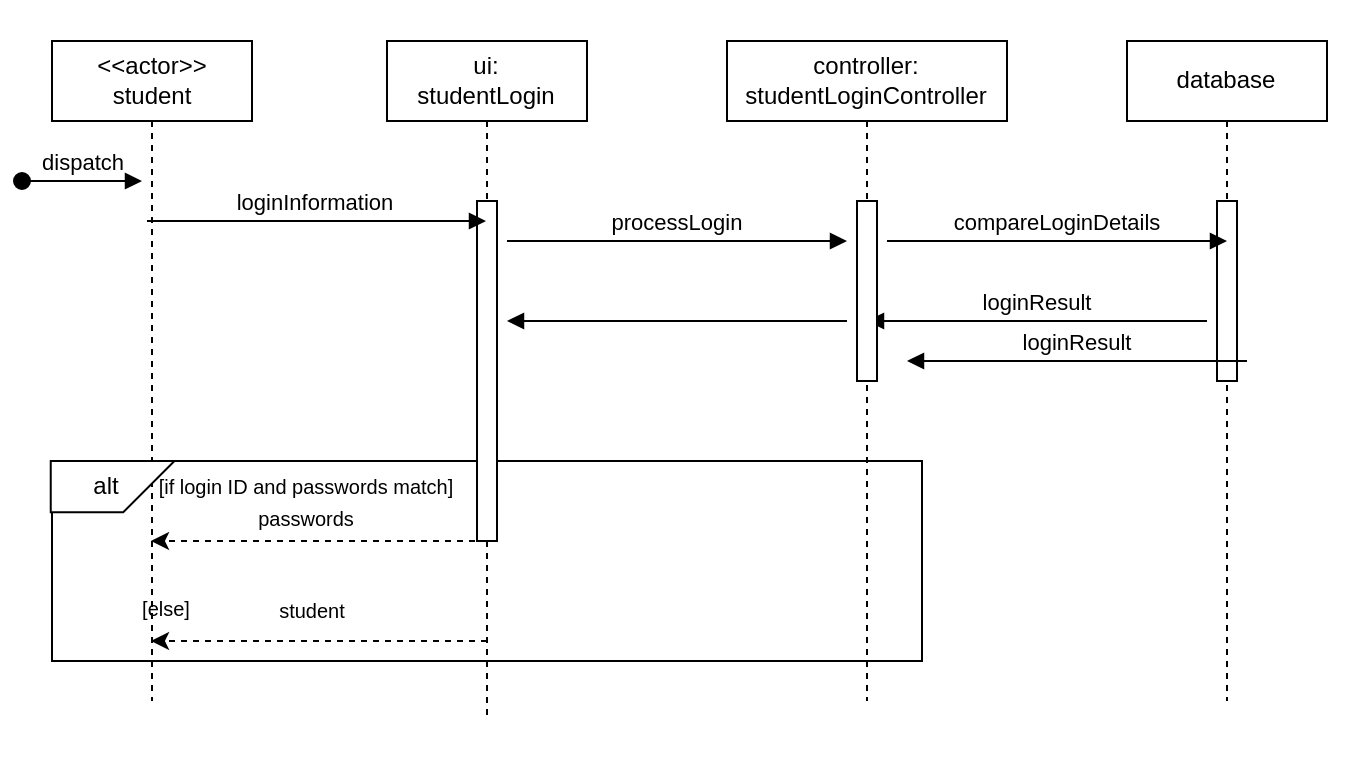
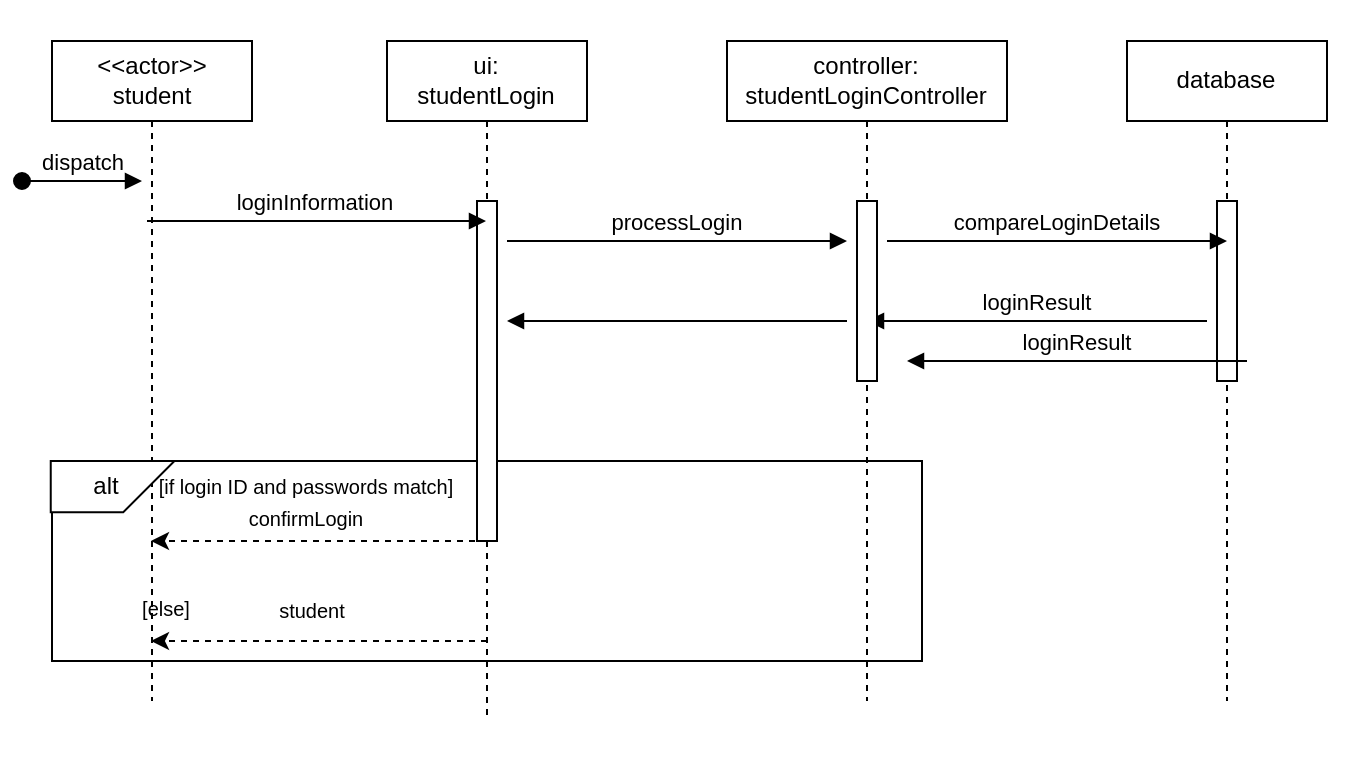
node "passwords": label "passwords" -> "confirmLogin"
